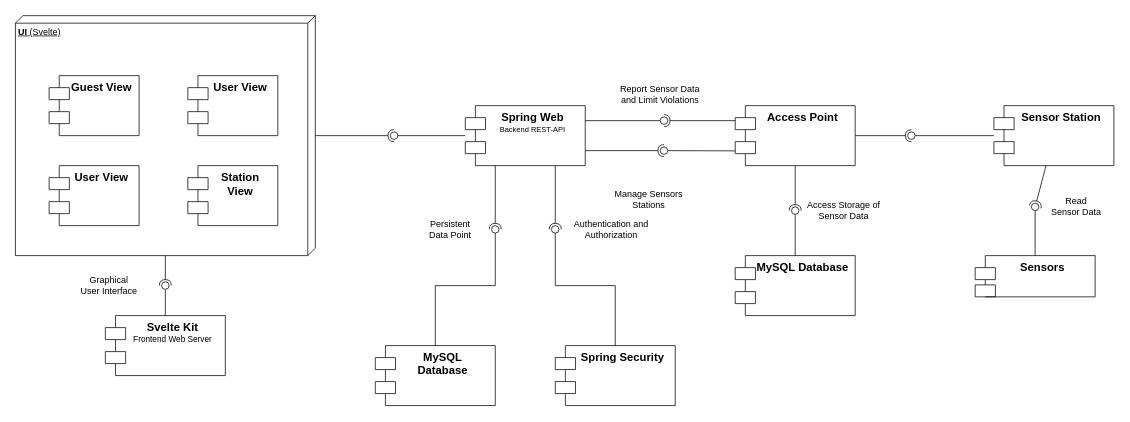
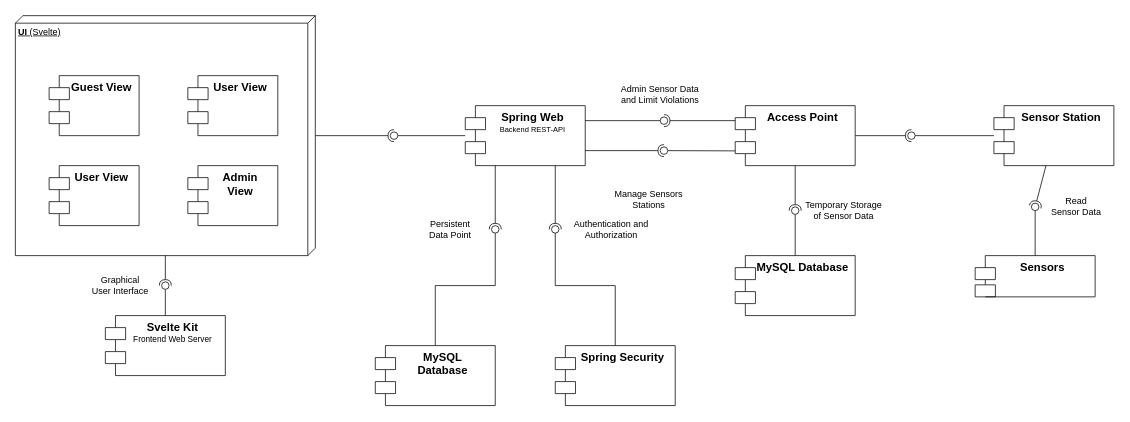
node "Report Sensor Data and Limit Violations": label "Report Sensor Data and Limit Violations" -> "Admin Sensor Data and Limit Violations"
node "Station View": label "Station View" -> "Admin View"
node "Access Storage of Sensor Data": label "Access Storage of Sensor Data" -> "Temporary Storage of Sensor Data"
node "Graphical User Interface": moved (109, 285) -> (120, 285)
